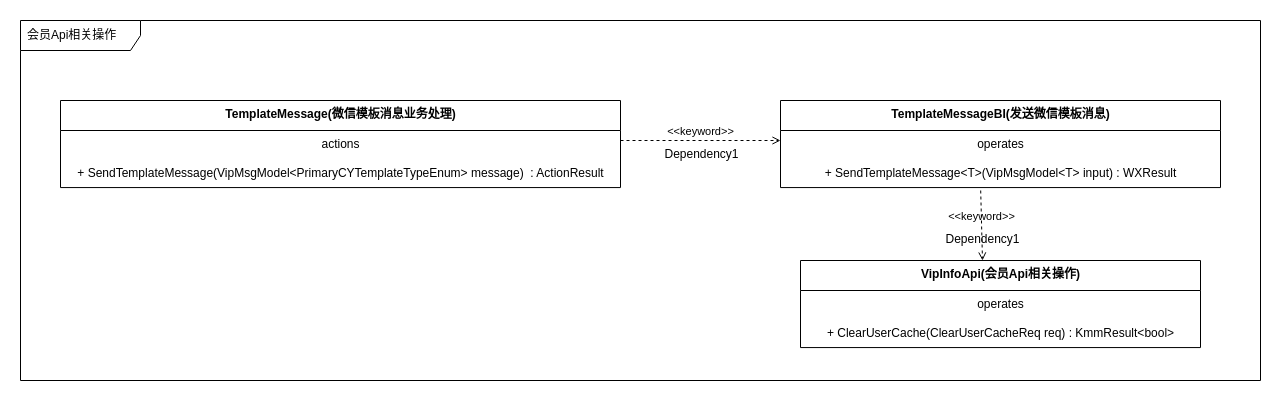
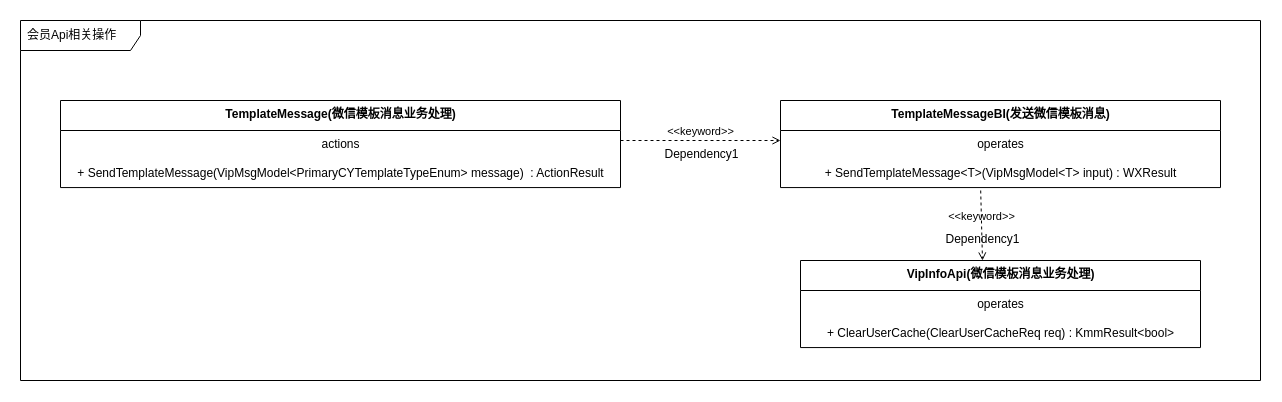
node "VipInfoApi(会员Api相关操作)": label "VipInfoApi(会员Api相关操作)" -> "VipInfoApi(微信模板消息业务处理)"
